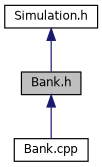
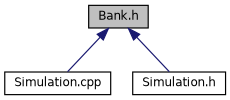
edge "Bank.h" -> "Simulation.h": reversed
node "Bank.cpp": label "Bank.cpp" -> "Simulation.cpp"
